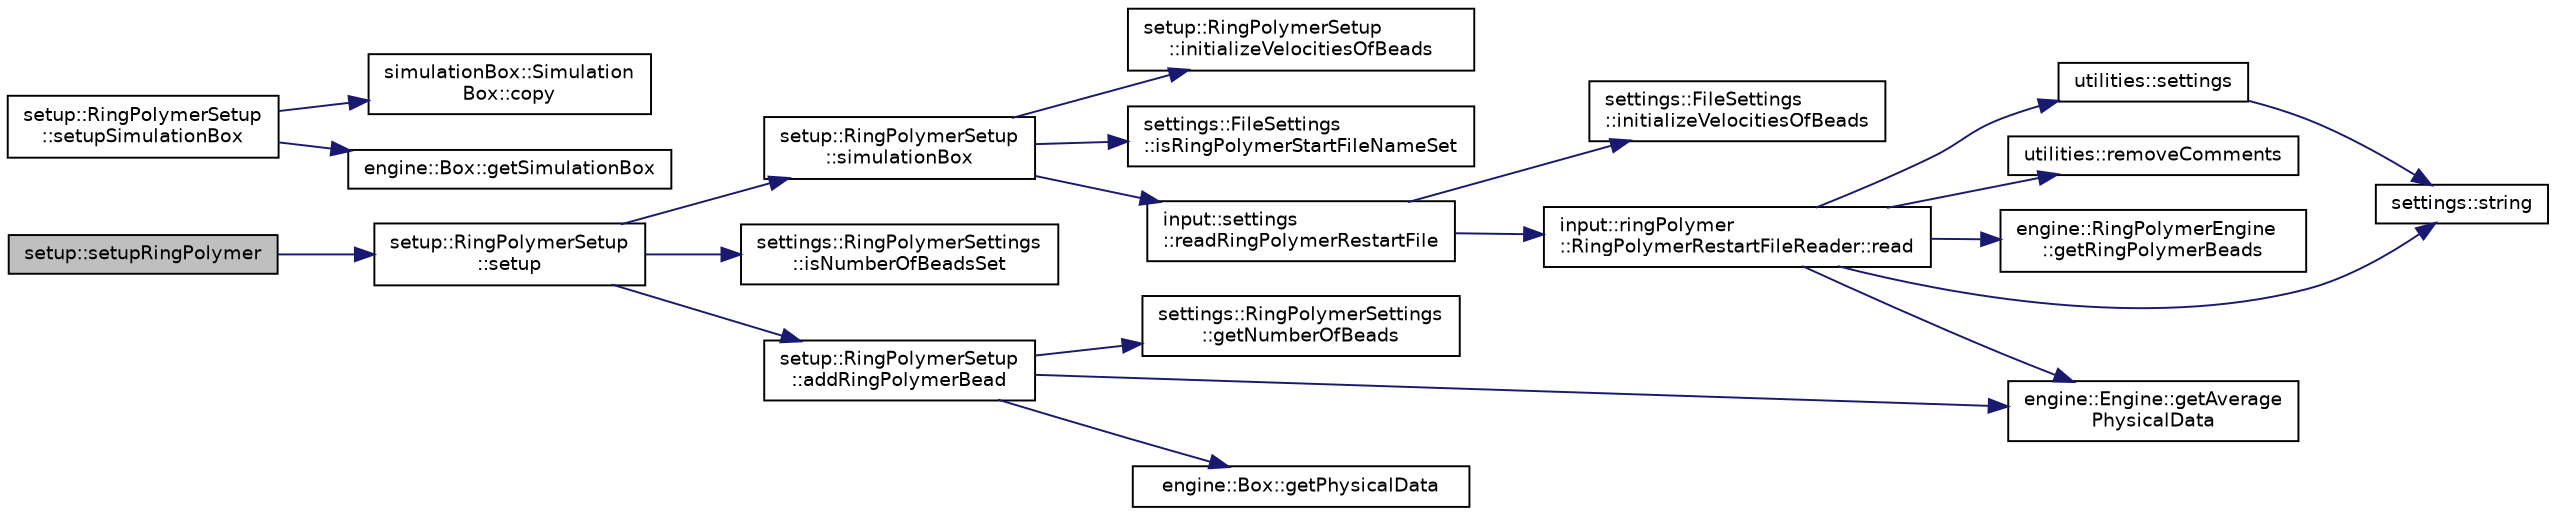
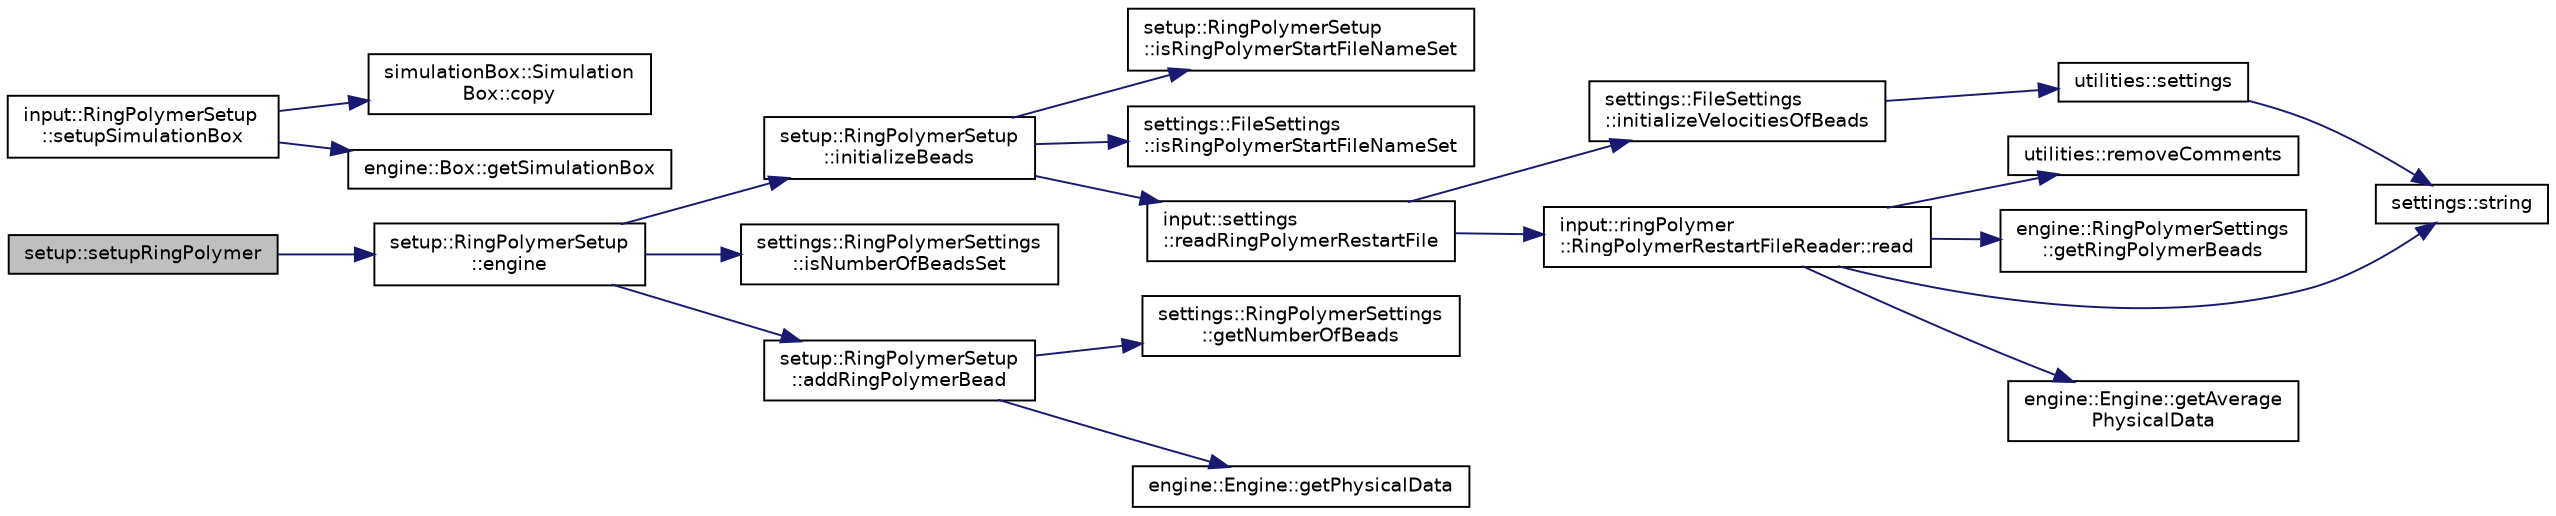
node "setup::RingPolymerSetup ::initializeVelocitiesOfBeads": label "setup::RingPolymerSetup ::initializeVelocitiesOfBeads" -> "setup::RingPolymerSetup ::isRingPolymerStartFileNameSet"
node "setup::RingPolymerSetup ::setupSimulationBox": label "setup::RingPolymerSetup ::setupSimulationBox" -> "input::RingPolymerSetup ::setupSimulationBox"
node "setup::RingPolymerSetup ::simulationBox": label "setup::RingPolymerSetup ::simulationBox" -> "setup::RingPolymerSetup ::initializeBeads"
edge "input::ringPolymer ::RingPolymerRestartFileReader::read" -> "utilities::settings": now "settings::FileSettings ::initializeVelocitiesOfBeads" -> "utilities::settings"
node "engine::RingPolymerEngine ::getRingPolymerBeads": label "engine::RingPolymerEngine ::getRingPolymerBeads" -> "engine::RingPolymerSettings ::getRingPolymerBeads"
node "setup::RingPolymerSetup ::setup": label "setup::RingPolymerSetup ::setup" -> "setup::RingPolymerSetup ::engine"
edge "setup::RingPolymerSetup ::addRingPolymerBead" -> "engine::Engine::getAverage PhysicalData": removed
node "engine::Box::getPhysicalData": label "engine::Box::getPhysicalData" -> "engine::Engine::getPhysicalData"
